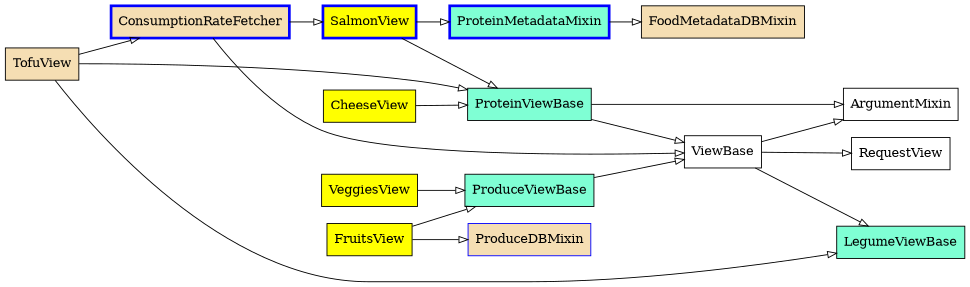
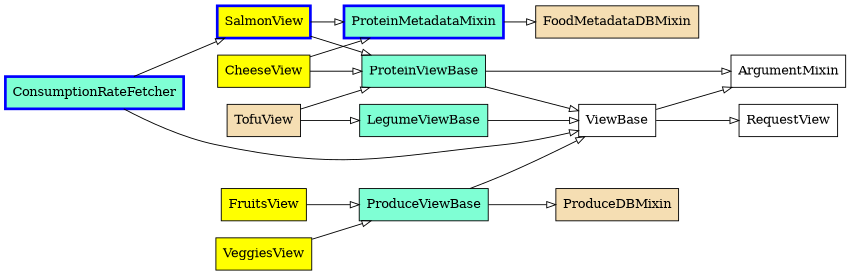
node "ConsumptionRateFetcher": fillcolor wheat -> aquamarine
edge "TofuView" -> "ConsumptionRateFetcher": removed
edge "CheeseView" -> "ProteinMetadataMixin": added
edge "ViewBase" -> "LegumeViewBase": reversed
edge "FruitsView" -> "ProduceDBMixin": now "ProduceViewBase" -> "ProduceDBMixin"
node "ProduceDBMixin": color blue -> black
